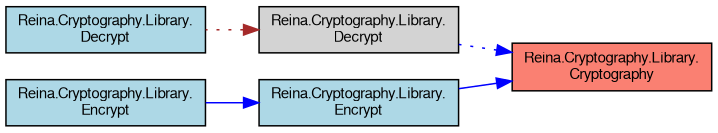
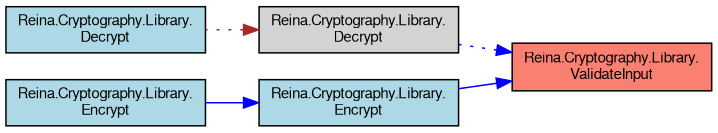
node "Reina.Cryptography.Library. Cryptography": label "Reina.Cryptography.Library. Cryptography" -> "Reina.Cryptography.Library. ValidateInput"
